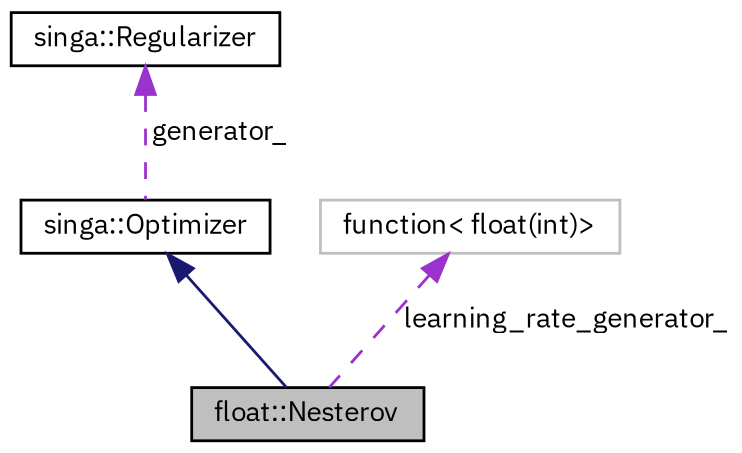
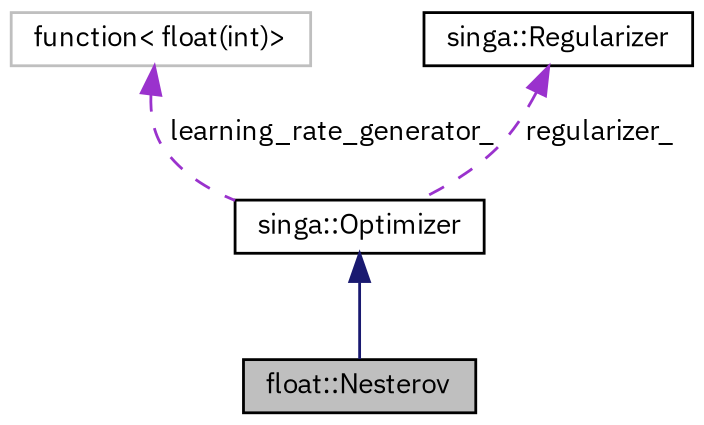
edge "singa::Optimizer" -> "singa::Regularizer": label " generator_" -> " regularizer_"
edge "float::Nesterov" -> "function< float(int)>": now "singa::Optimizer" -> "function< float(int)>"
